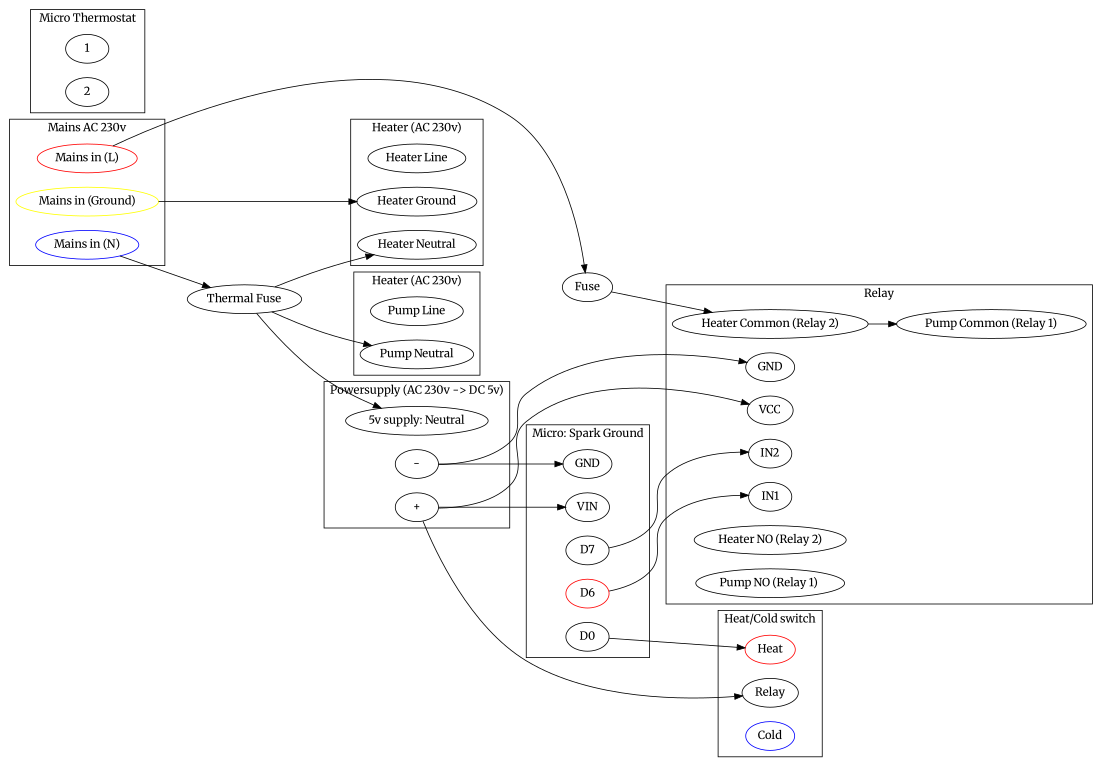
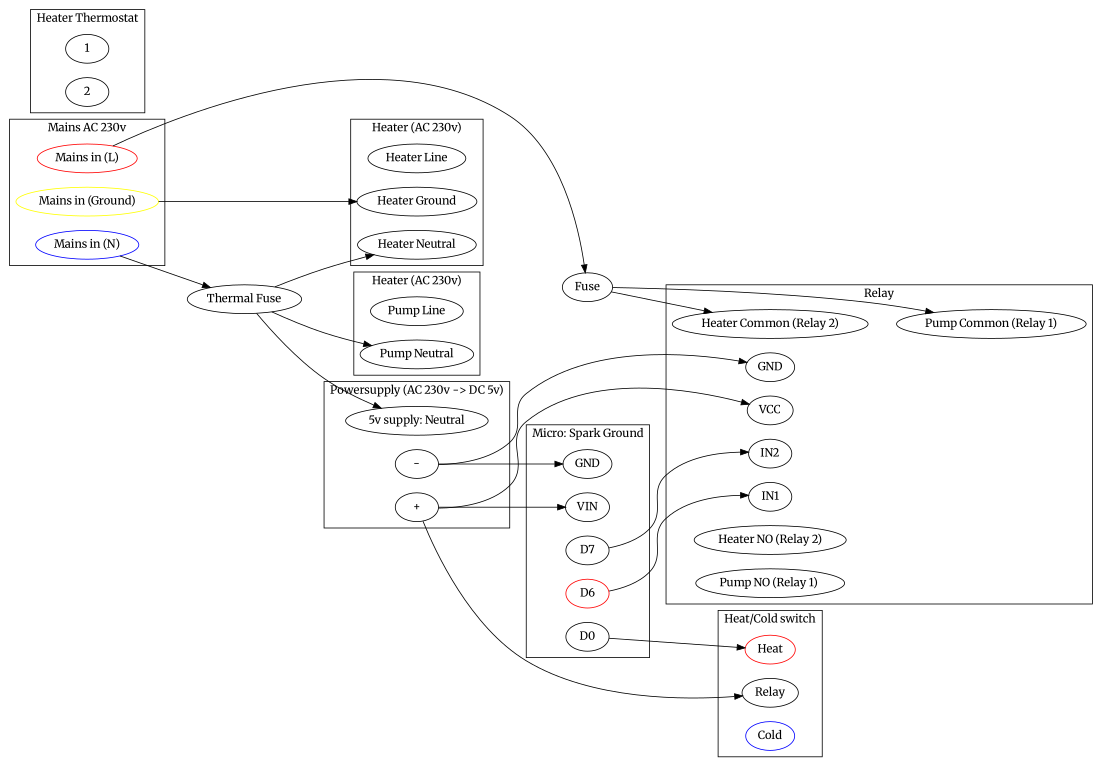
cluster "Micro Thermostat": label "Micro Thermostat" -> "Heater Thermostat"
edge "Heater Common (Relay 2)" -> "Pump Common (Relay 1)": now "Fuse" -> "Pump Common (Relay 1)"
